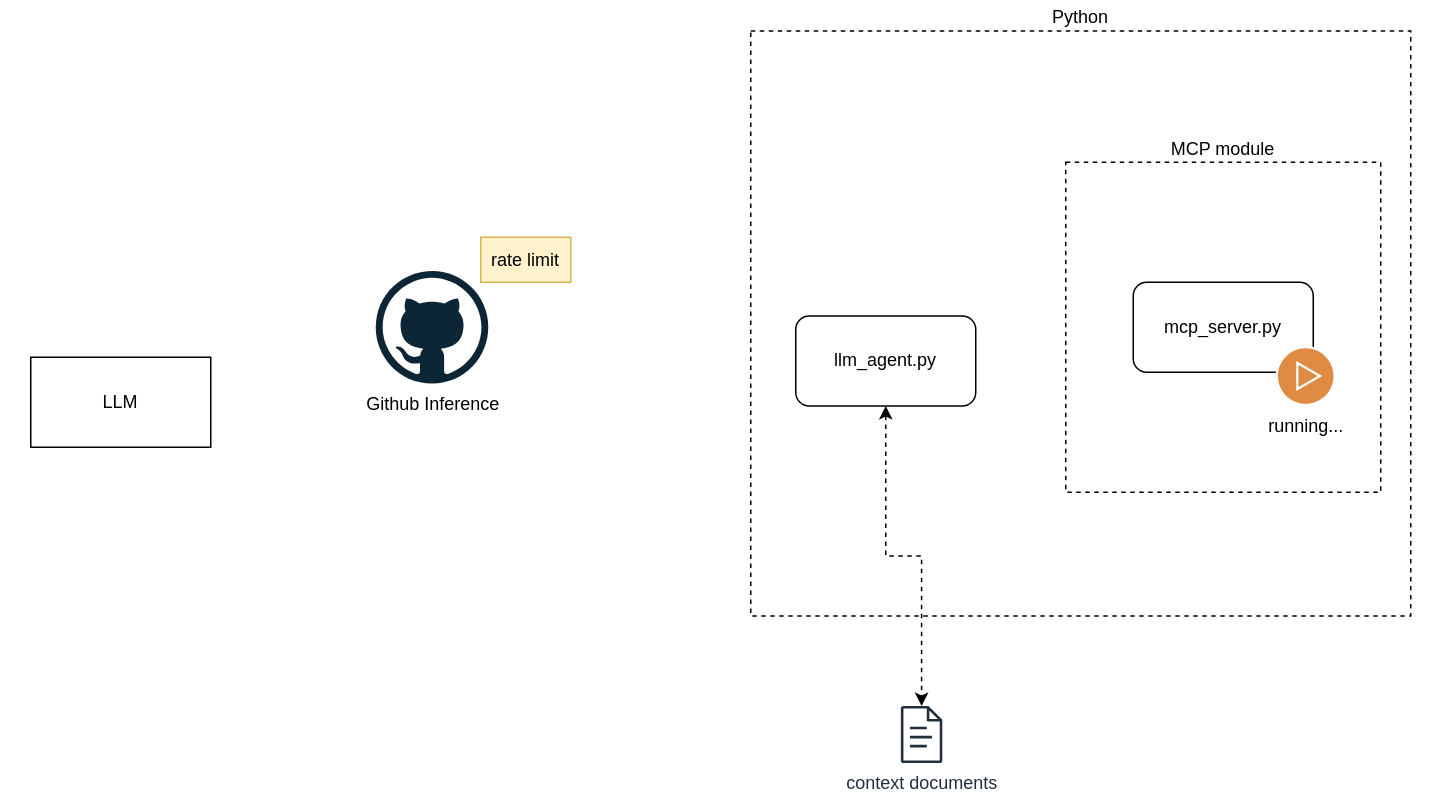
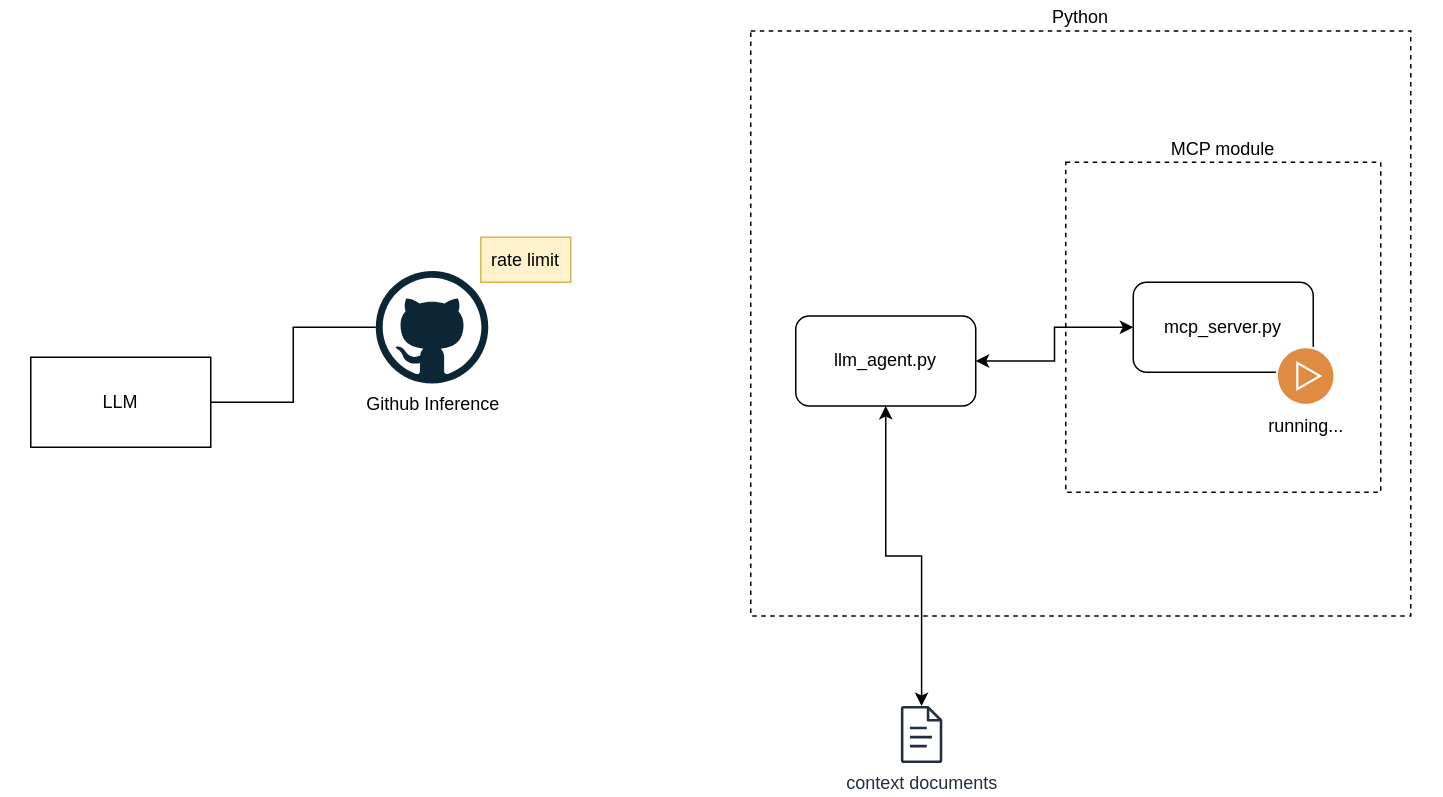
edge "mcp_server.py" -- "llm_agent.py": added
edge "Github Inference" -- "LLM": added
edge "llm_agent.py" -- "context documents": style dashed -> solid
